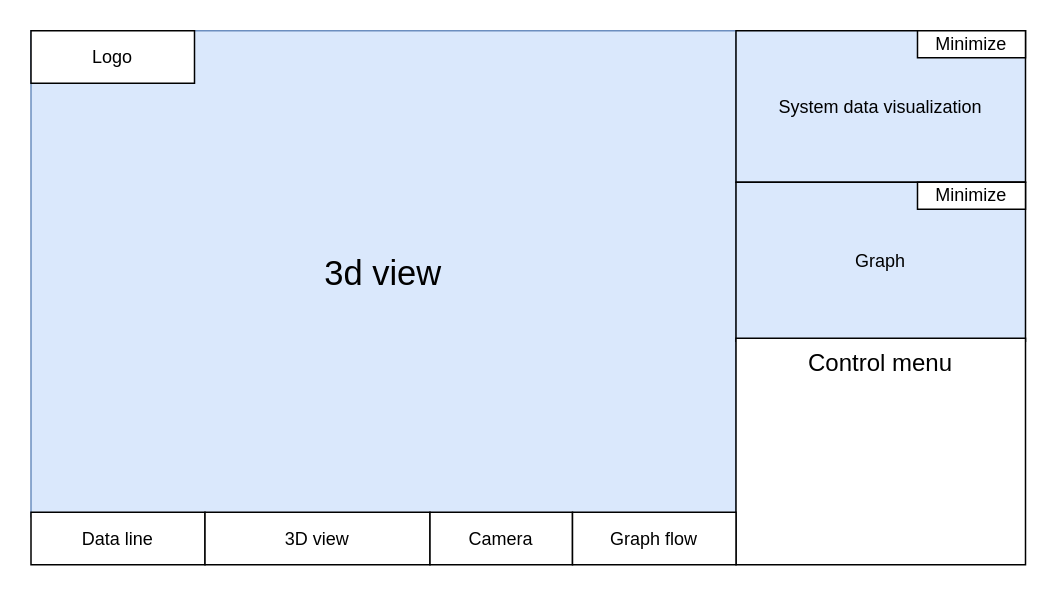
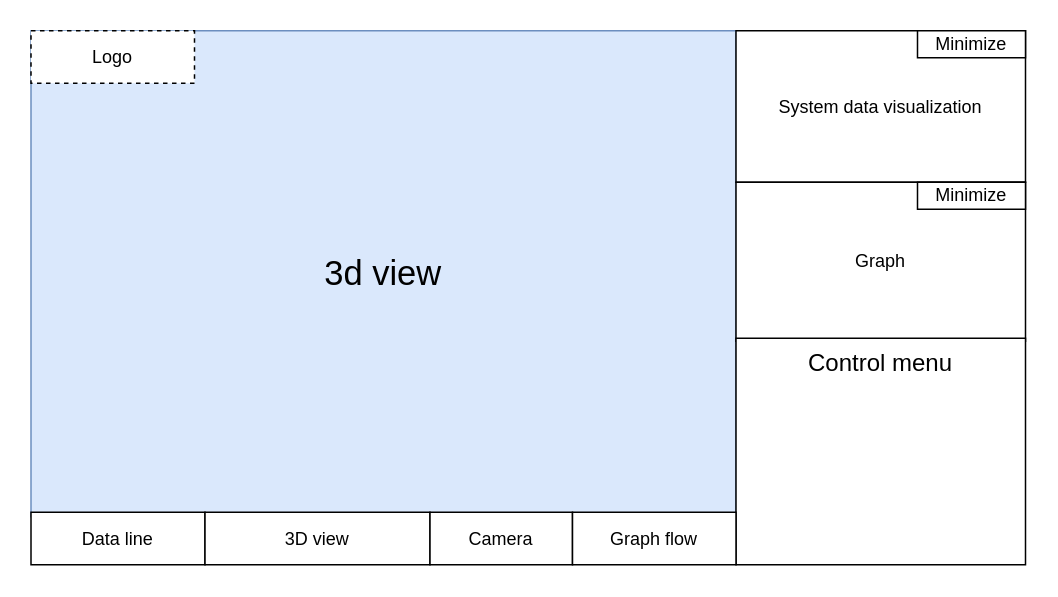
node "Logo": style solid -> dashed
node "System data visualization": fillcolor #dae8fc -> #ffffff
node "Graph": fillcolor #dae8fc -> #ffffff
